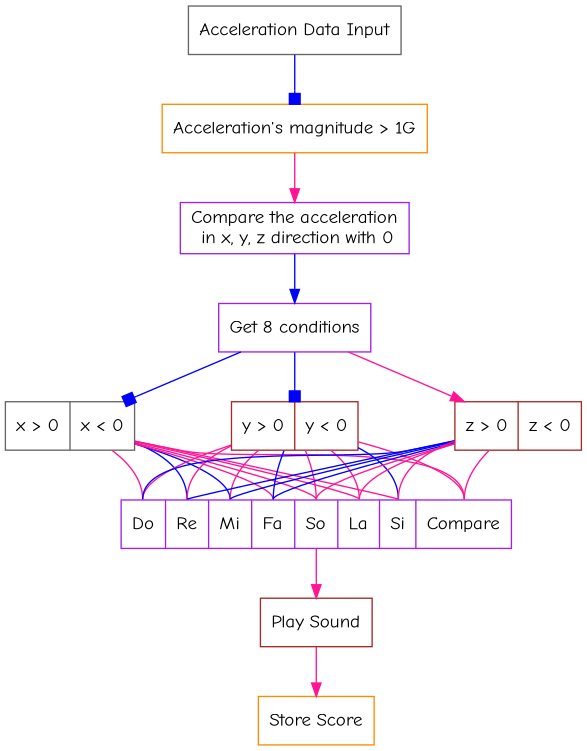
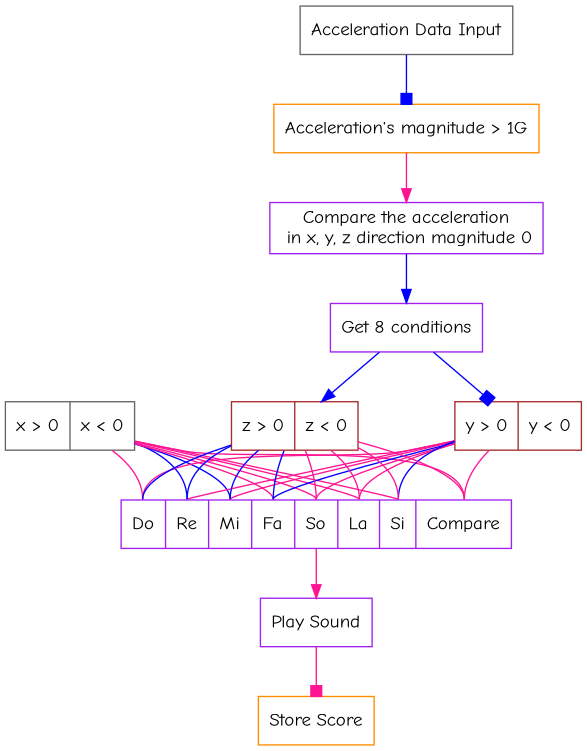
node "Compare the acceleration in x, y, z direction with 0": label "Compare the acceleration in x, y, z direction with 0" -> "Compare the acceleration in x, y, z direction magnitude 0"
edge "Get 8 conditions" -> "x > 0": removed
edge "Get 8 conditions" -> "z > 0": color deeppink -> blue
node "Play Sound": color brown -> purple
edge "Play Sound" -> "Store Score": arrowhead normal -> box
